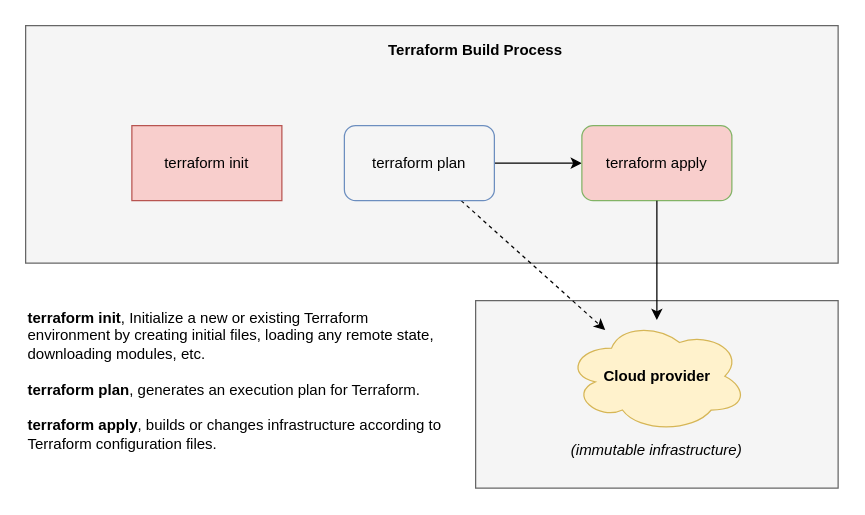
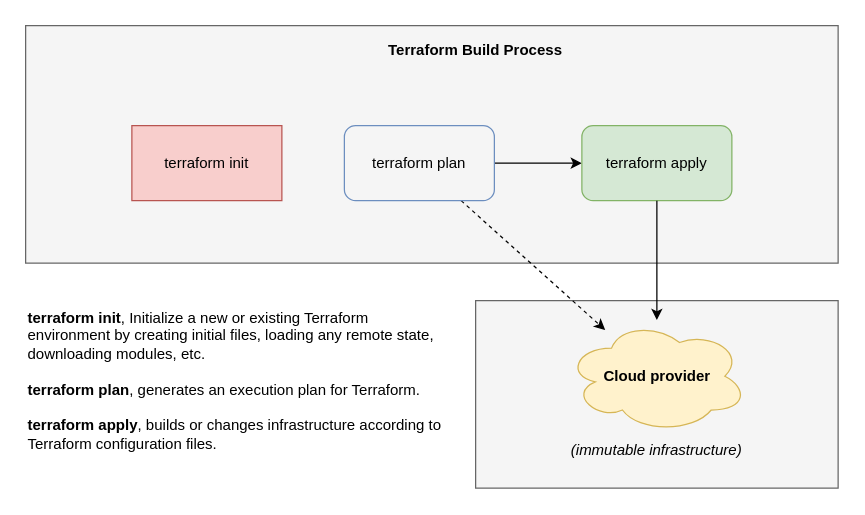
node "terraform apply": fillcolor #f8cecc -> #d5e8d4
